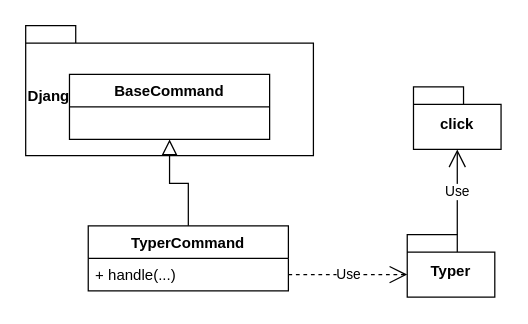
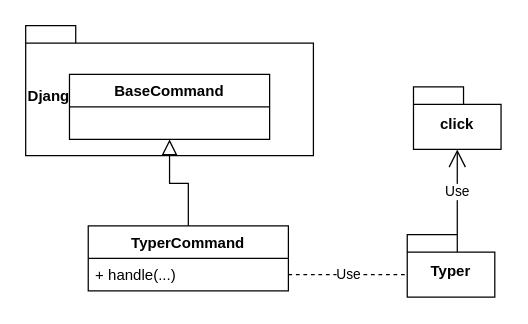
edge "+ handle(...)" -> "Typer": arrowhead open -> none
